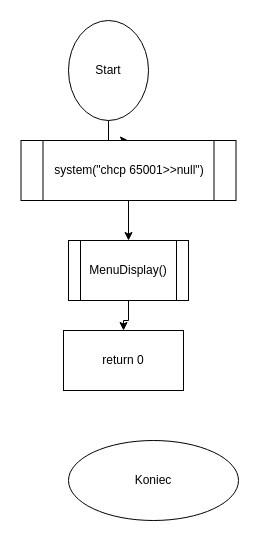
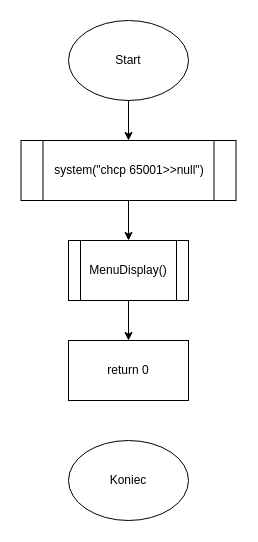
node "Start": size 80x100 -> 120x80
node "return 0": moved (124, 361) -> (129, 371)
node "Koniec": size 170x80 -> 120x80
